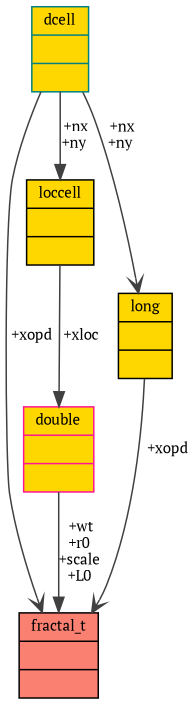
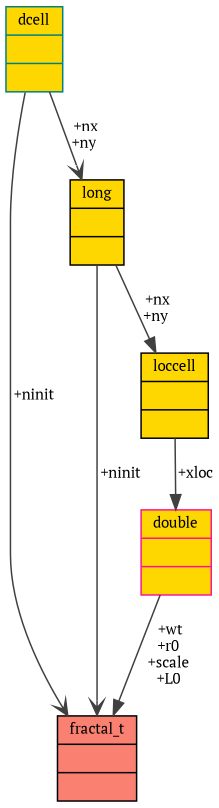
edge "dcell" -> "loccell": now "long" -> "loccell"
edge "dcell" -> "fractal_t": label " +xopd" -> " +ninit"
edge "long" -> "fractal_t": label " +xopd" -> " +ninit"
